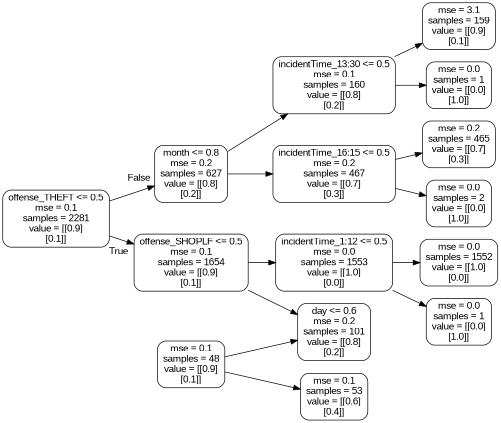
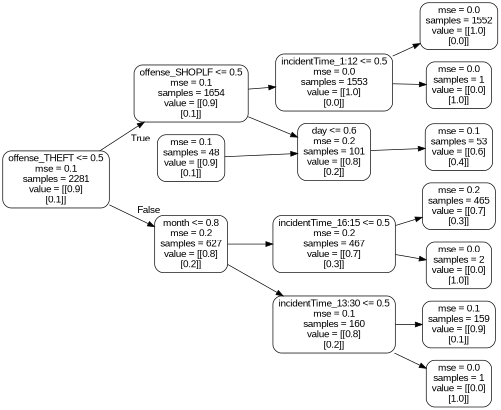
node "mse = 3.1 samples = 159 value = [[0.9] [0.1]]": label "mse = 3.1 samples = 159 value = [[0.9] [0.1]]" -> "mse = 0.1 samples = 159 value = [[0.9] [0.1]]"
edge "mse = 0.1 samples = 48 value = [[0.9] [0.1]]" -> "mse = 0.1 samples = 53 value = [[0.6] [0.4]]": now "day <= 0.6 mse = 0.2 samples = 101 value = [[0.8] [0.2]]" -> "mse = 0.1 samples = 53 value = [[0.6] [0.4]]"
